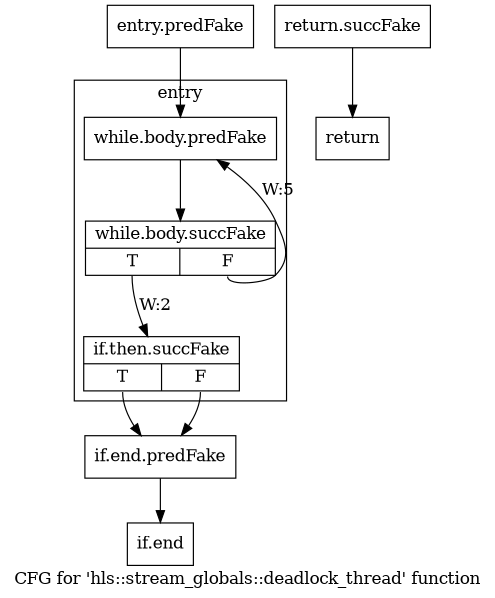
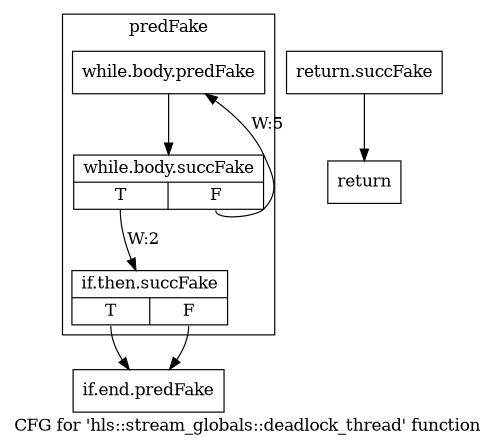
node "entry.predFake": removed
cluster "entry": label "entry" -> "predFake"
node "if.end": removed
